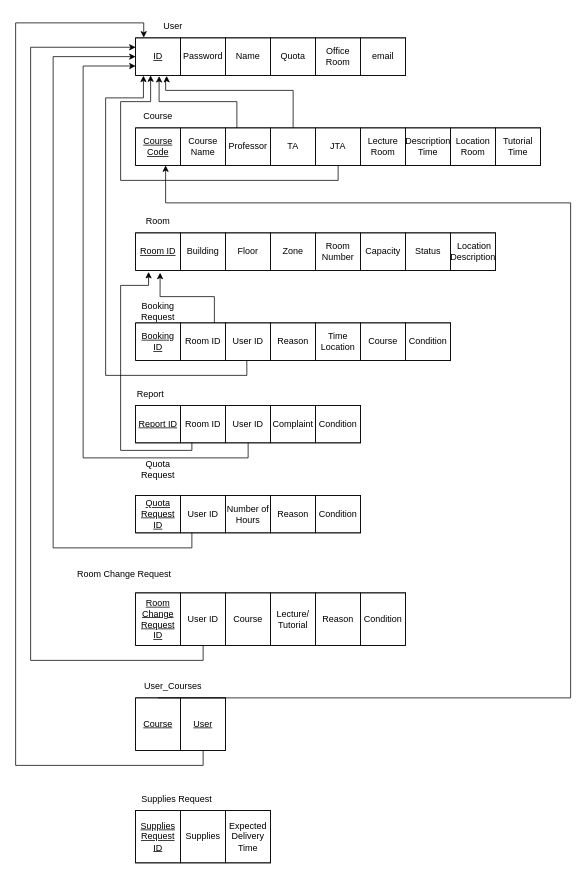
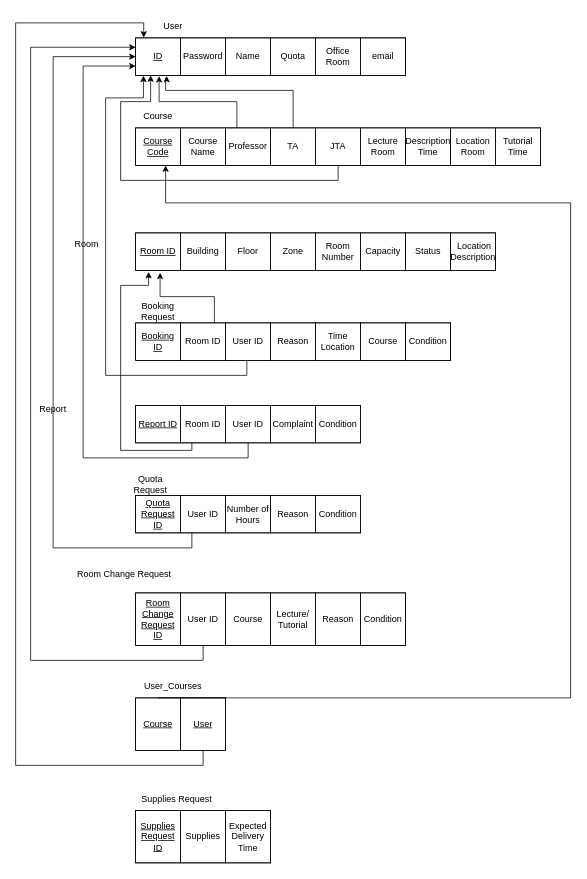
node "Room": moved (158, 222) -> (87, 244)
node "Report": moved (150, 394) -> (53, 409)
node "Quota Request": moved (158, 469) -> (150, 484)
